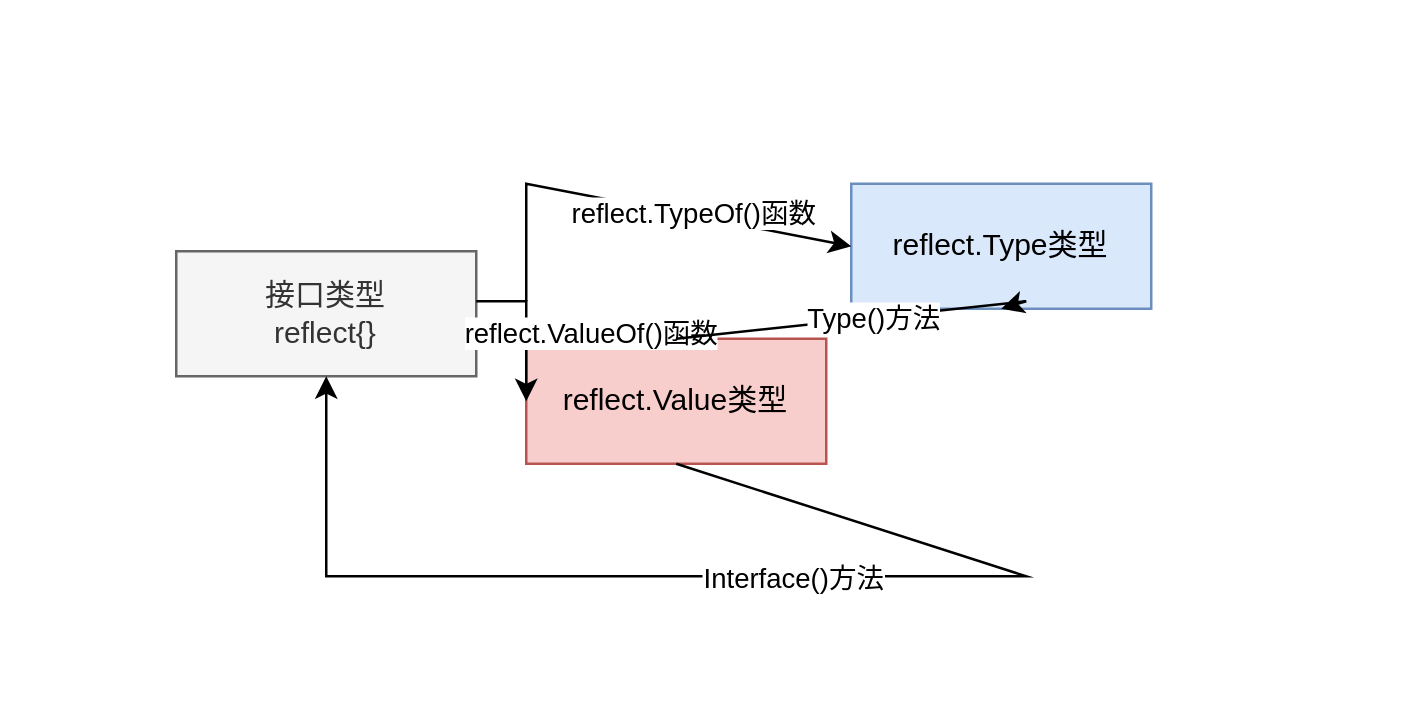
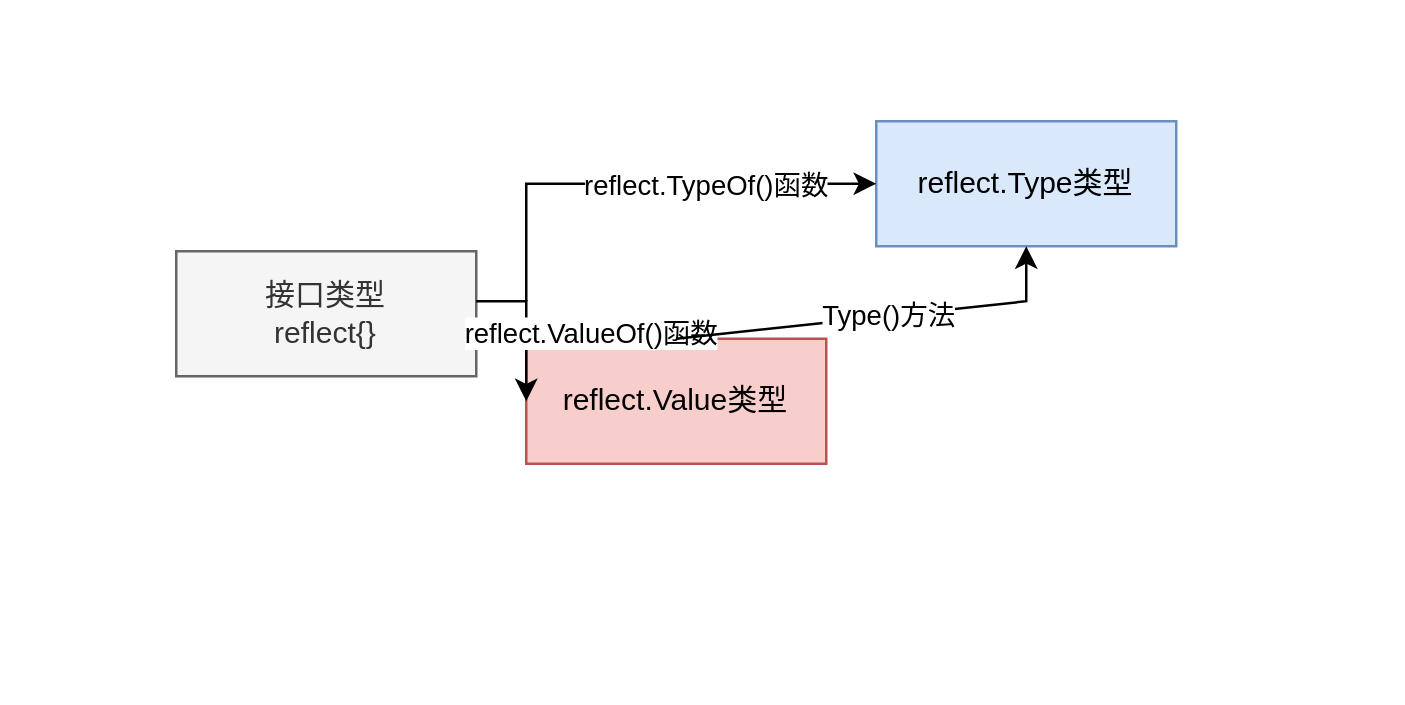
node "reflect.Type类型": moved (1001, 246) -> (1026, 184)
edge "reflect.Value类型" -> "接口类型 reflect{}": removed, label "Interface()方法"
